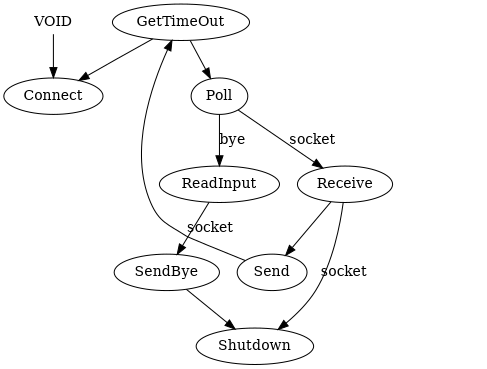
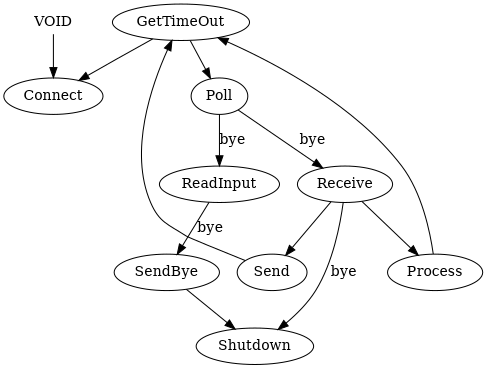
edge "Poll" -> "Receive": label "socket" -> "bye"
edge "ReadInput" -> "SendBye": label "socket" -> "bye"
edge "Receive" -> "Shutdown": label "socket" -> "bye"
node "Process": added
